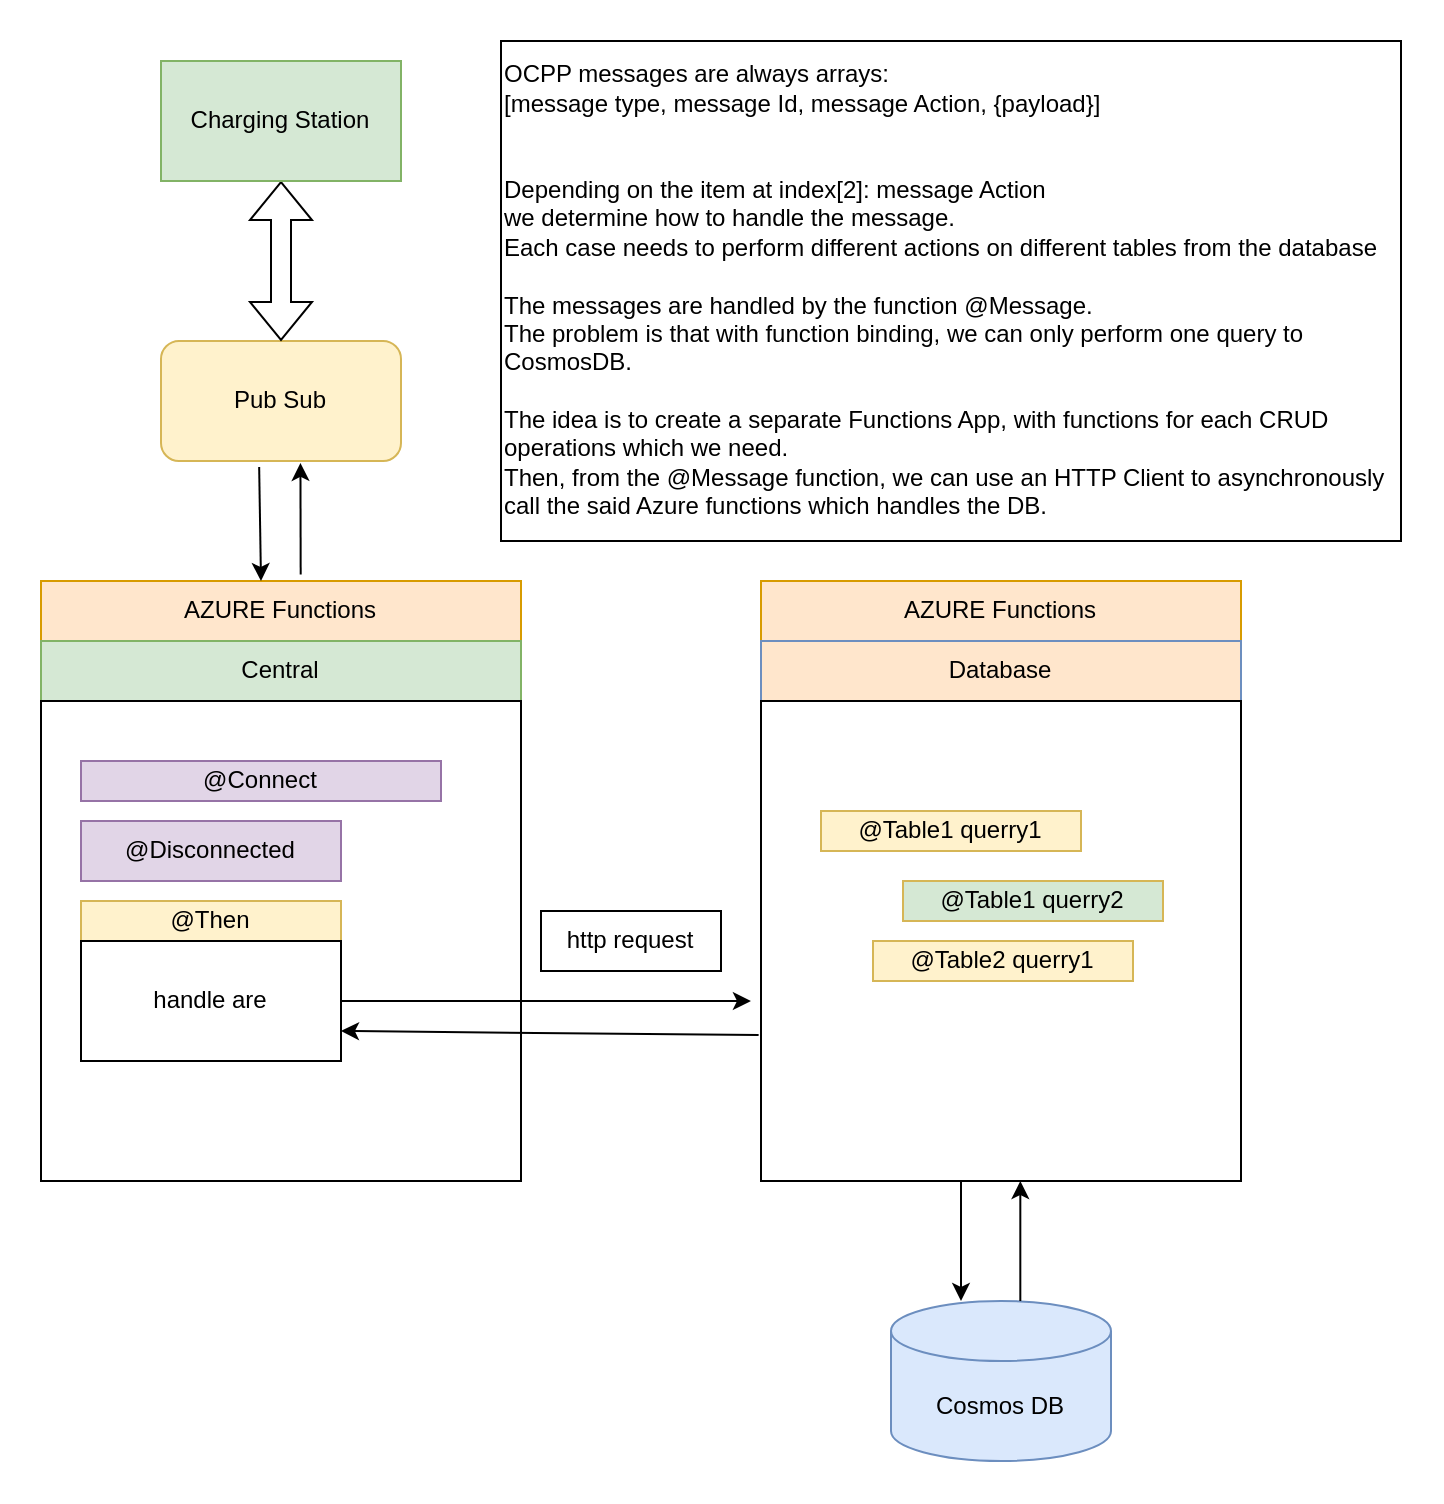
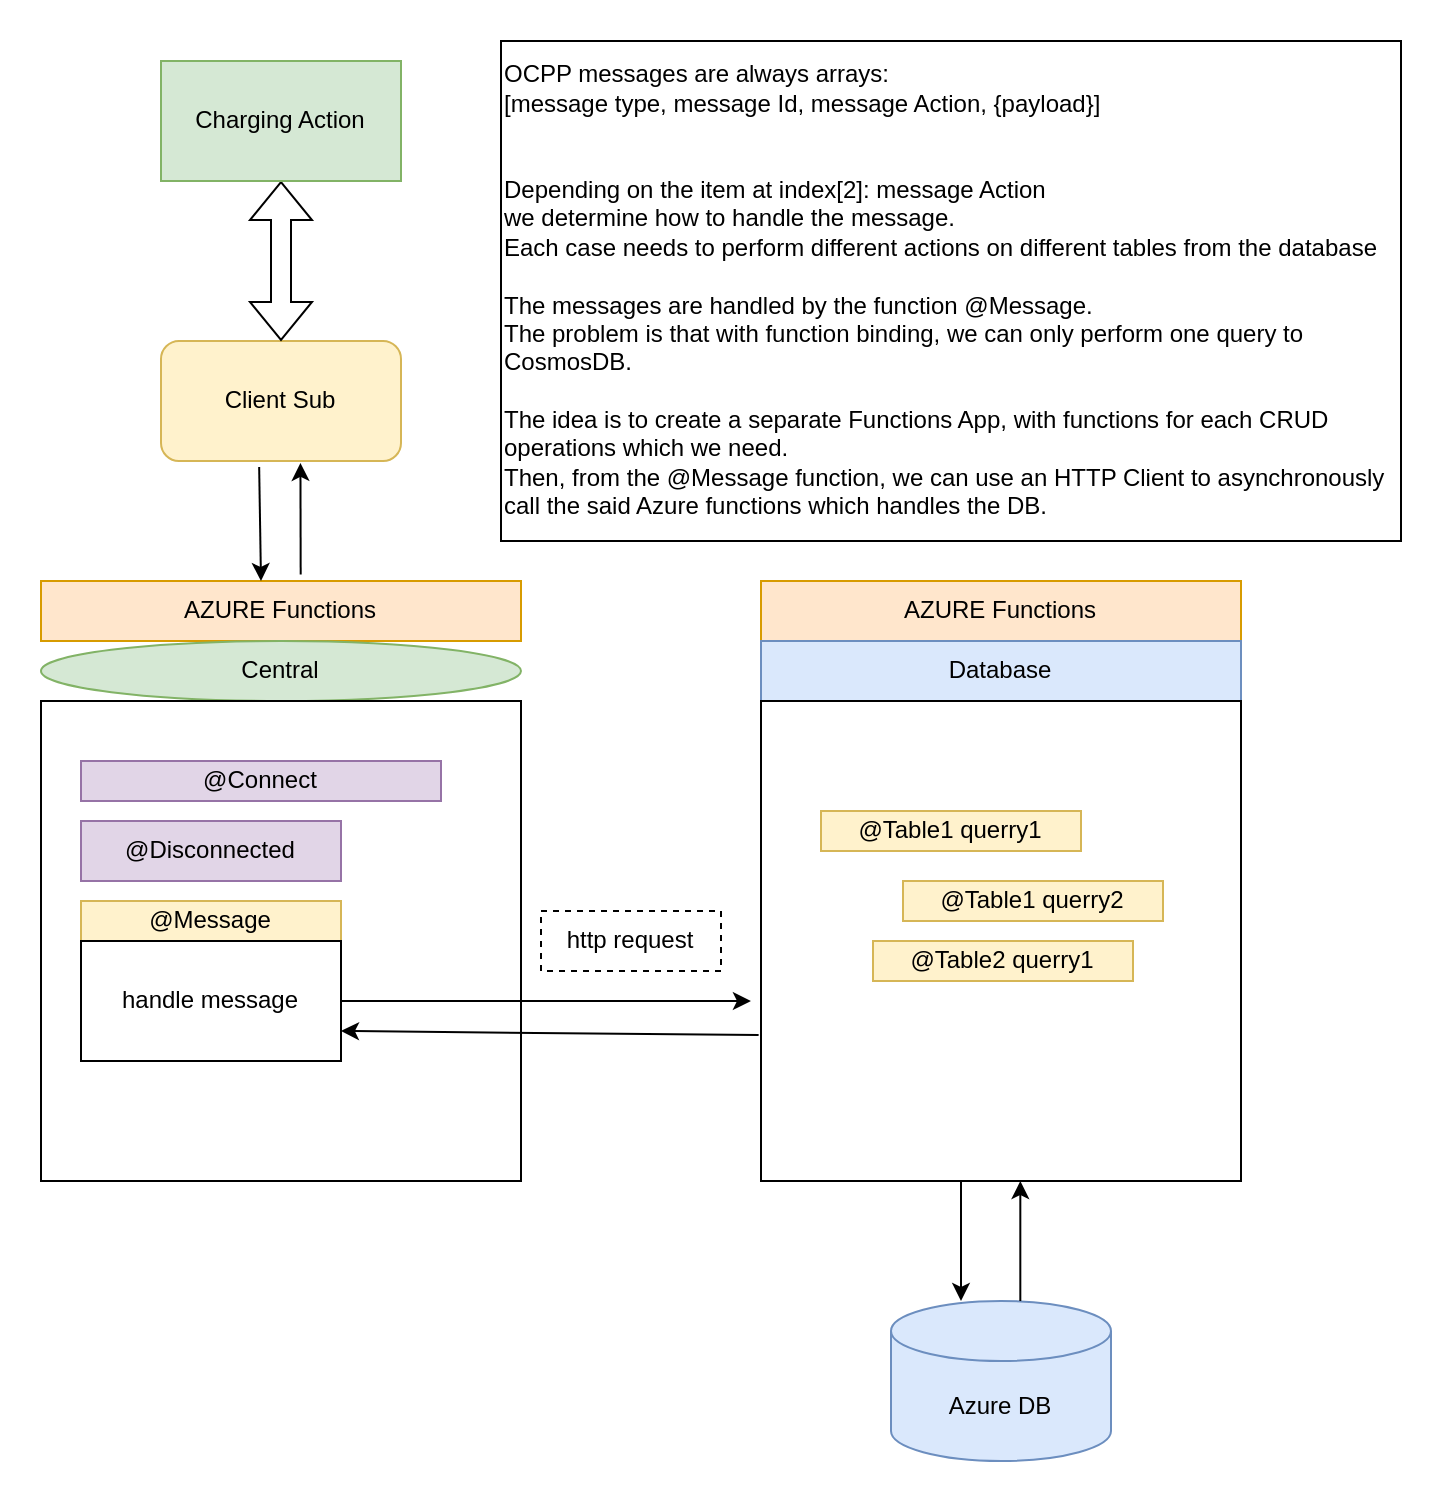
node "Charging Station": label "Charging Station" -> "Charging Action"
node "Pub Sub": label "Pub Sub" -> "Client Sub"
node "Central": shape rectangle -> ellipse
node "Database": fillcolor #ffe6cc -> #dae8fc
node "@Table1 querry2": fillcolor #d5e8d4 -> #fff2cc
node "@Then": label "@Then" -> "@Message"
node "http request": style solid -> dashed
node "handle are": label "handle are" -> "handle message"
node "Cosmos DB": label "Cosmos DB" -> "Azure DB"
